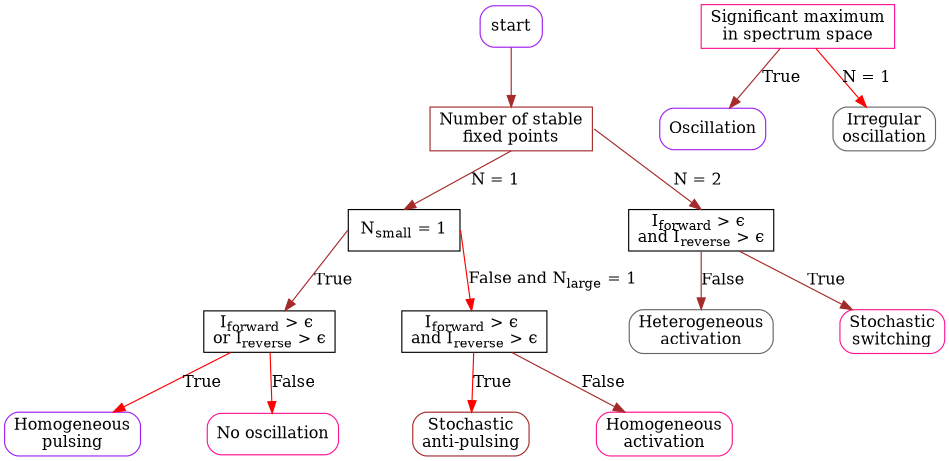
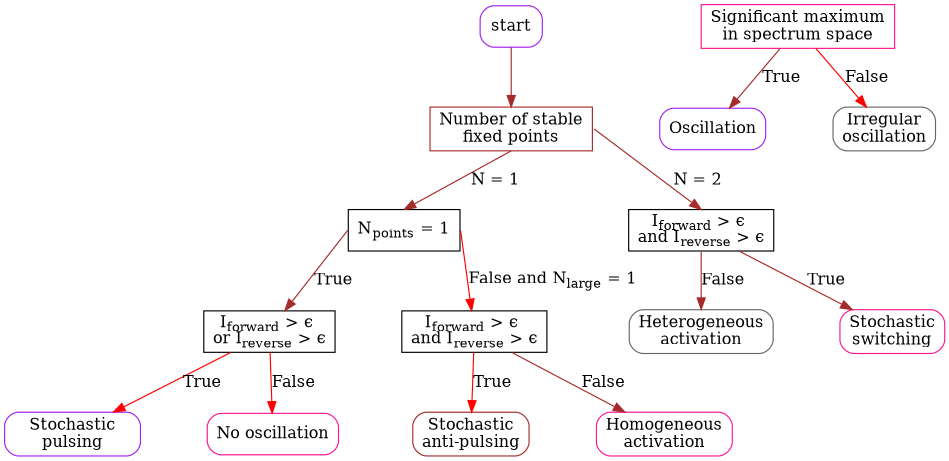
edge "Significant maximum in spectrum space" -> "Irregular oscillation": label "N = 1" -> "False"
node "N": text "small" -> "points"
node "Homogeneous pulsing": label "Homogeneous pulsing" -> "Stochastic pulsing"
